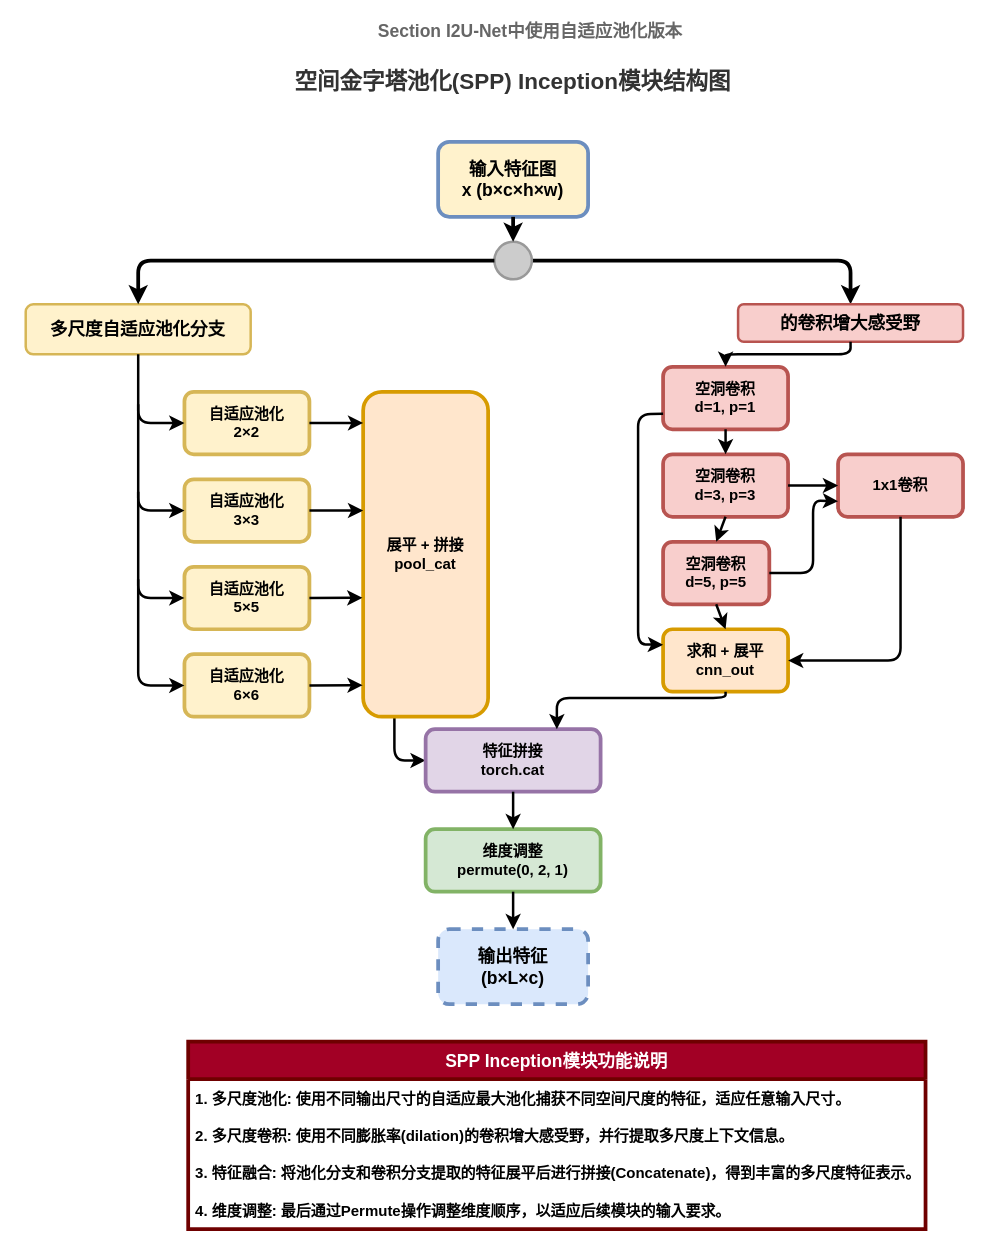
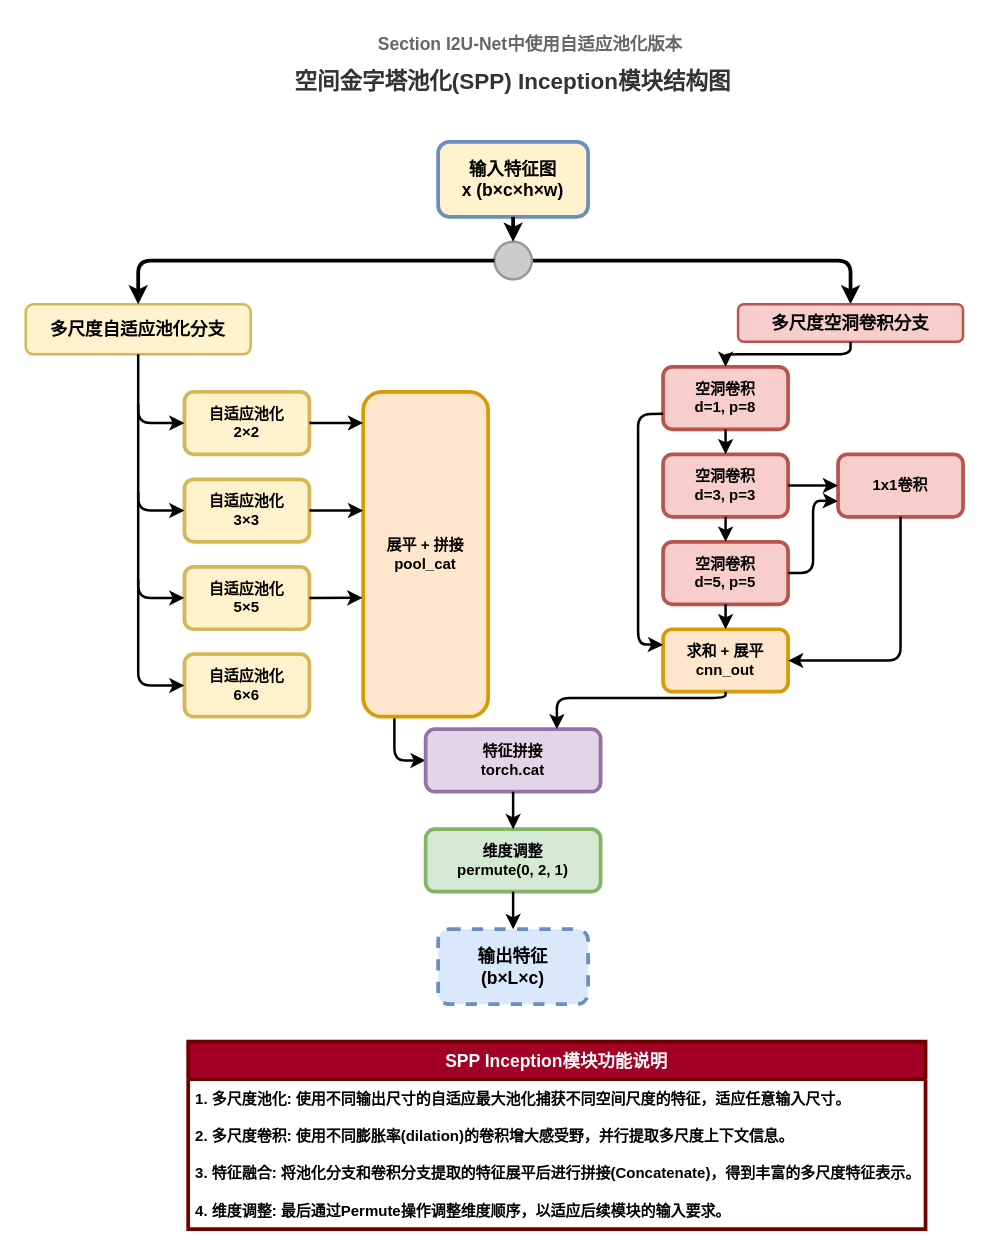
node "Section I2U-Net中使用自适应池化版本": moved (531, 32) -> (531, 44)
node "的卷积增大感受野": label "的卷积增大感受野" -> "多尺度空洞卷积分支"
node "空洞卷积 d=1, p=1": label "空洞卷积 d=1, p=1" -> "空洞卷积 d=1, p=8"
node "空洞卷积 d=5, p=5": size 106x63 -> 125x63
edge "自适应池化 6×6" -> "展平 + 拼接 pool_cat": removed
